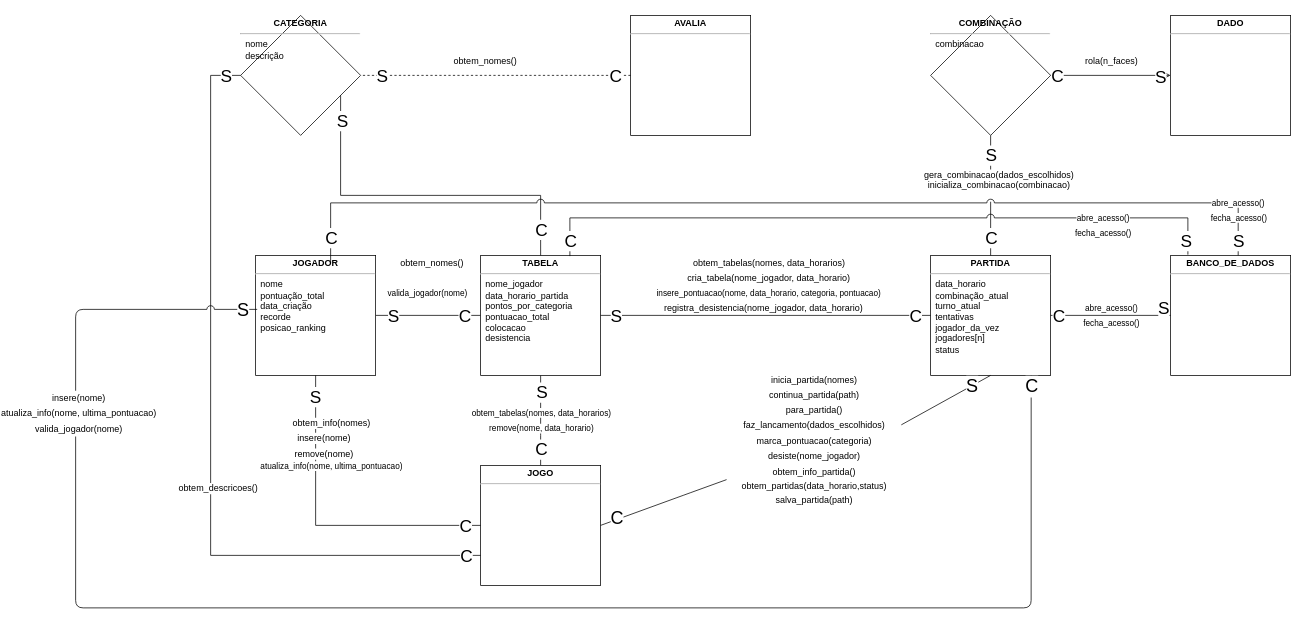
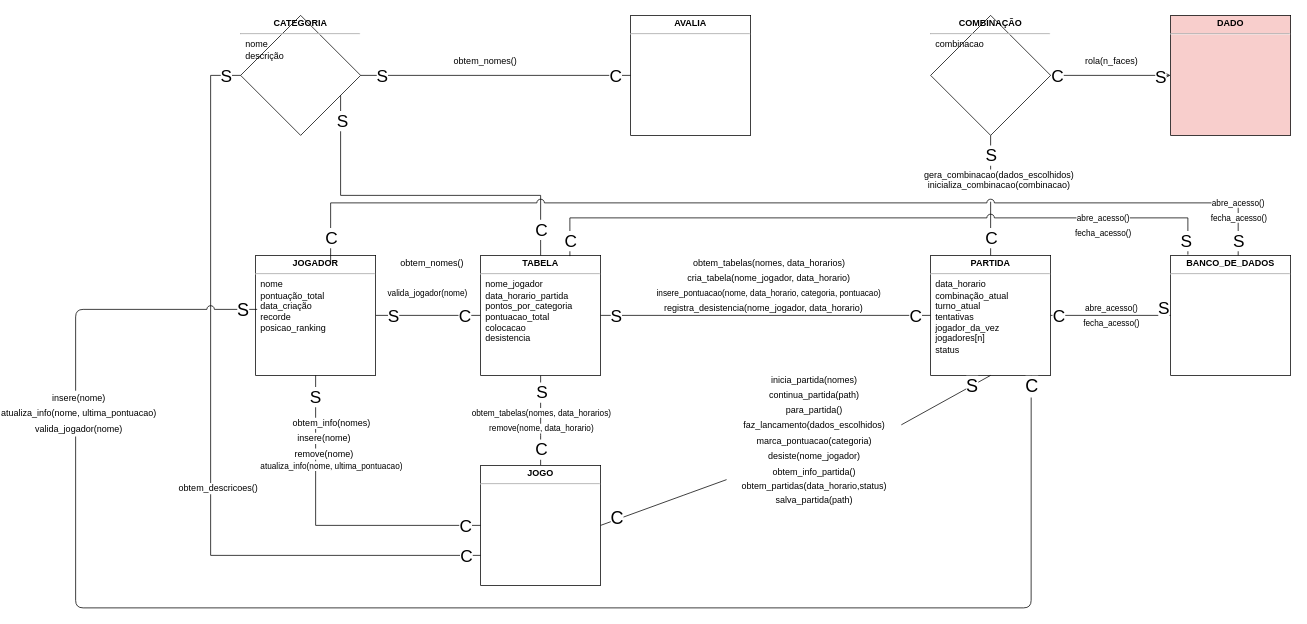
edge "CATEGORIA nome descrição" -- "AVALIA": style dashed -> solid
node "DADO": fillcolor #ffffff -> #f8cecc
